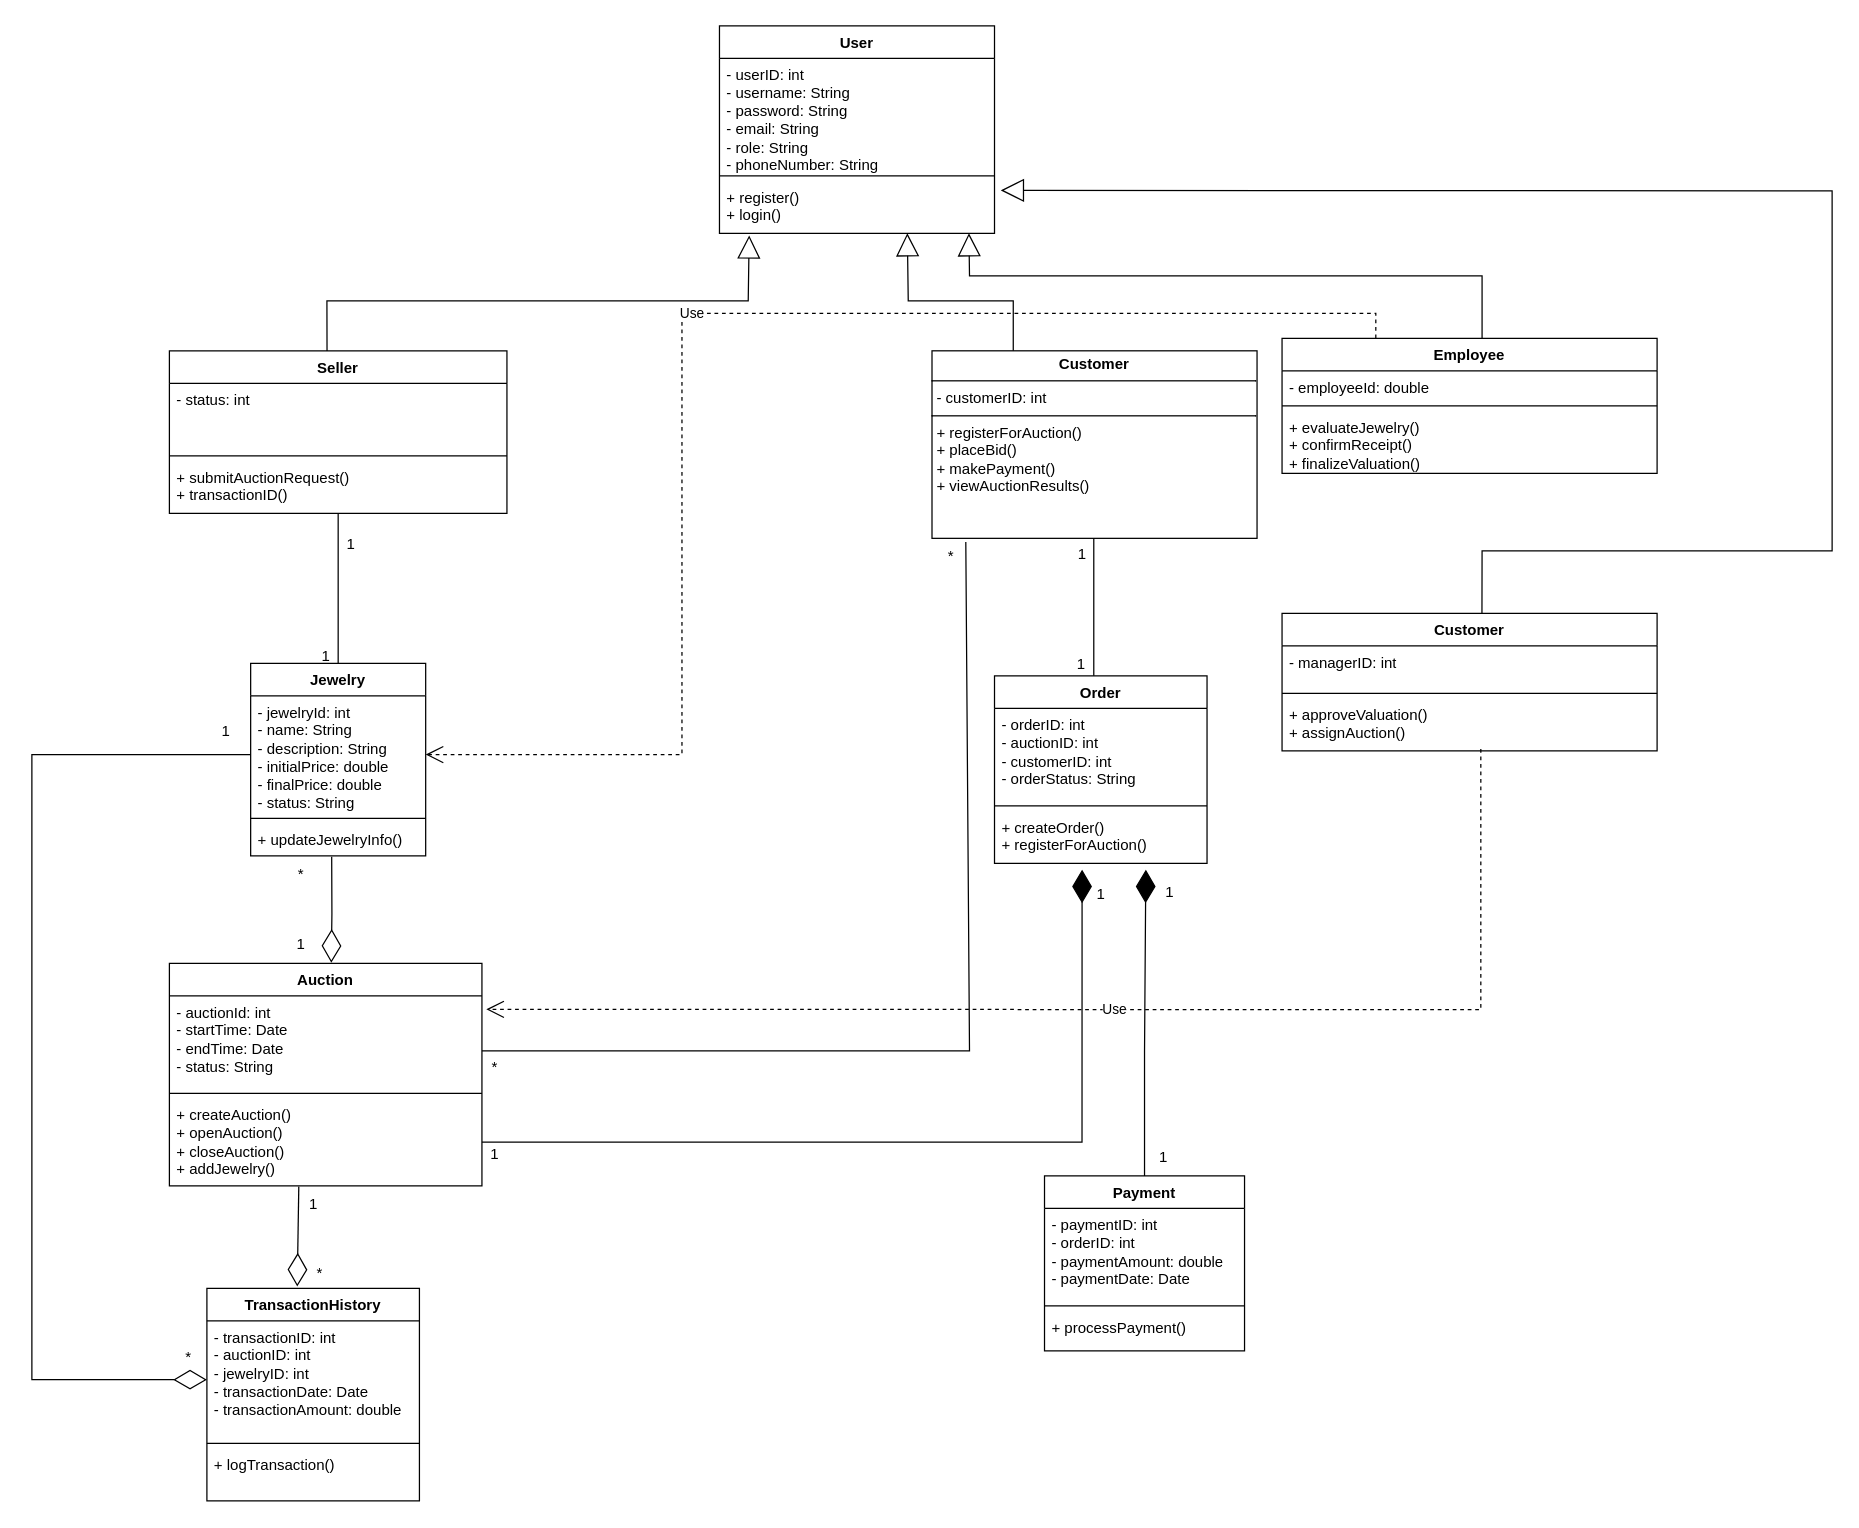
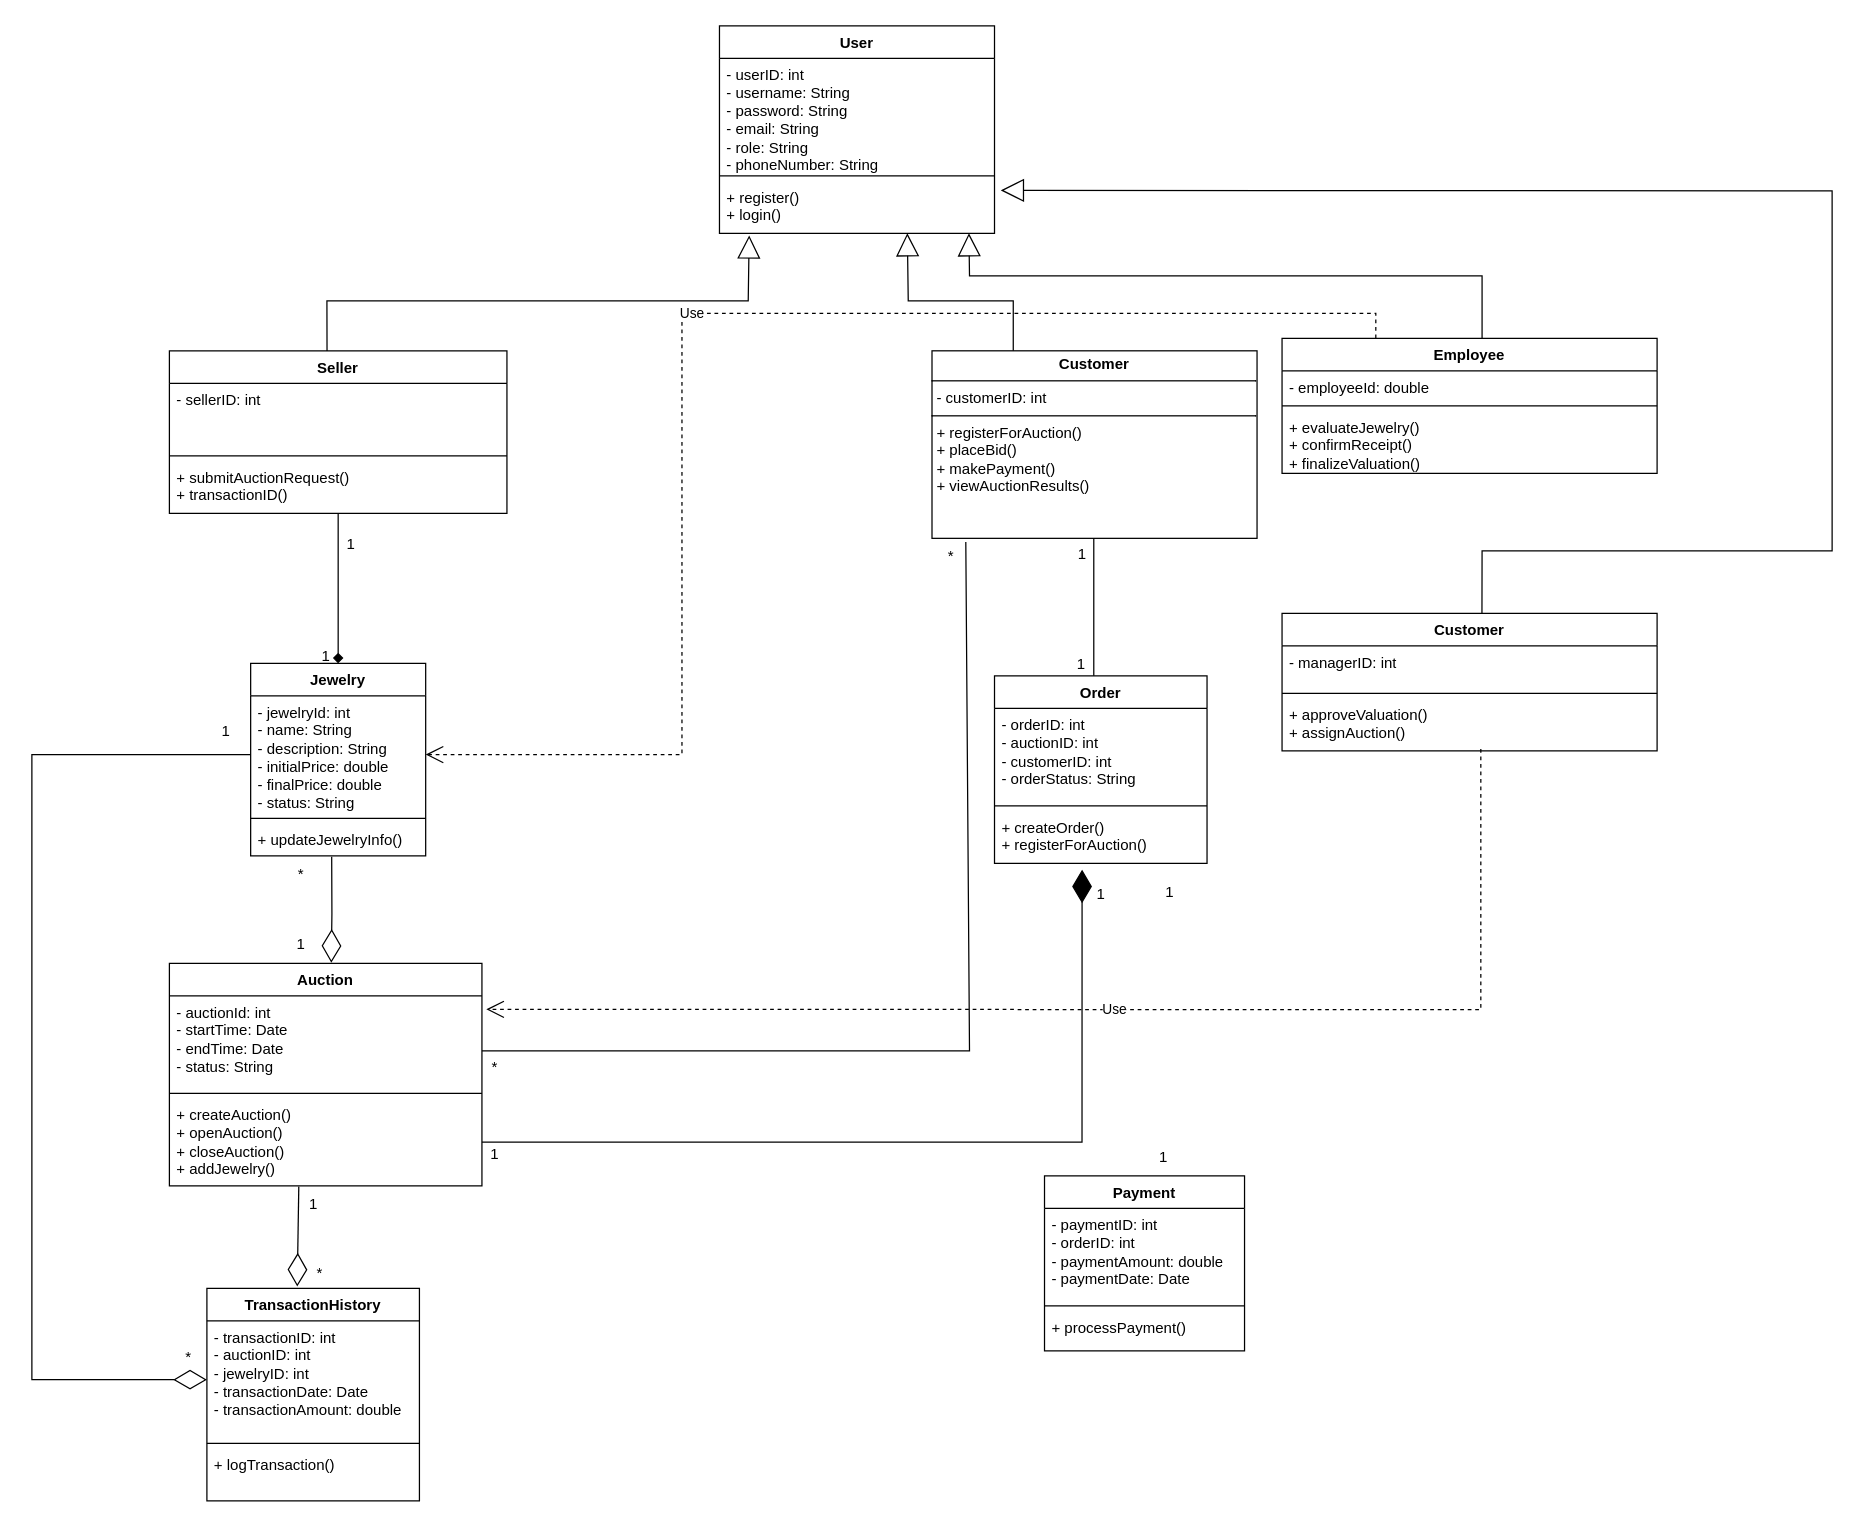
node "- status: int": label "- status: int" -> "- sellerID: int"
edge "+ submitAuctionRequest() + transactionID()" -- "Jewelry": arrowhead none -> diamond
edge "Payment" -> "+ createOrder() + registerForAuction()": removed
